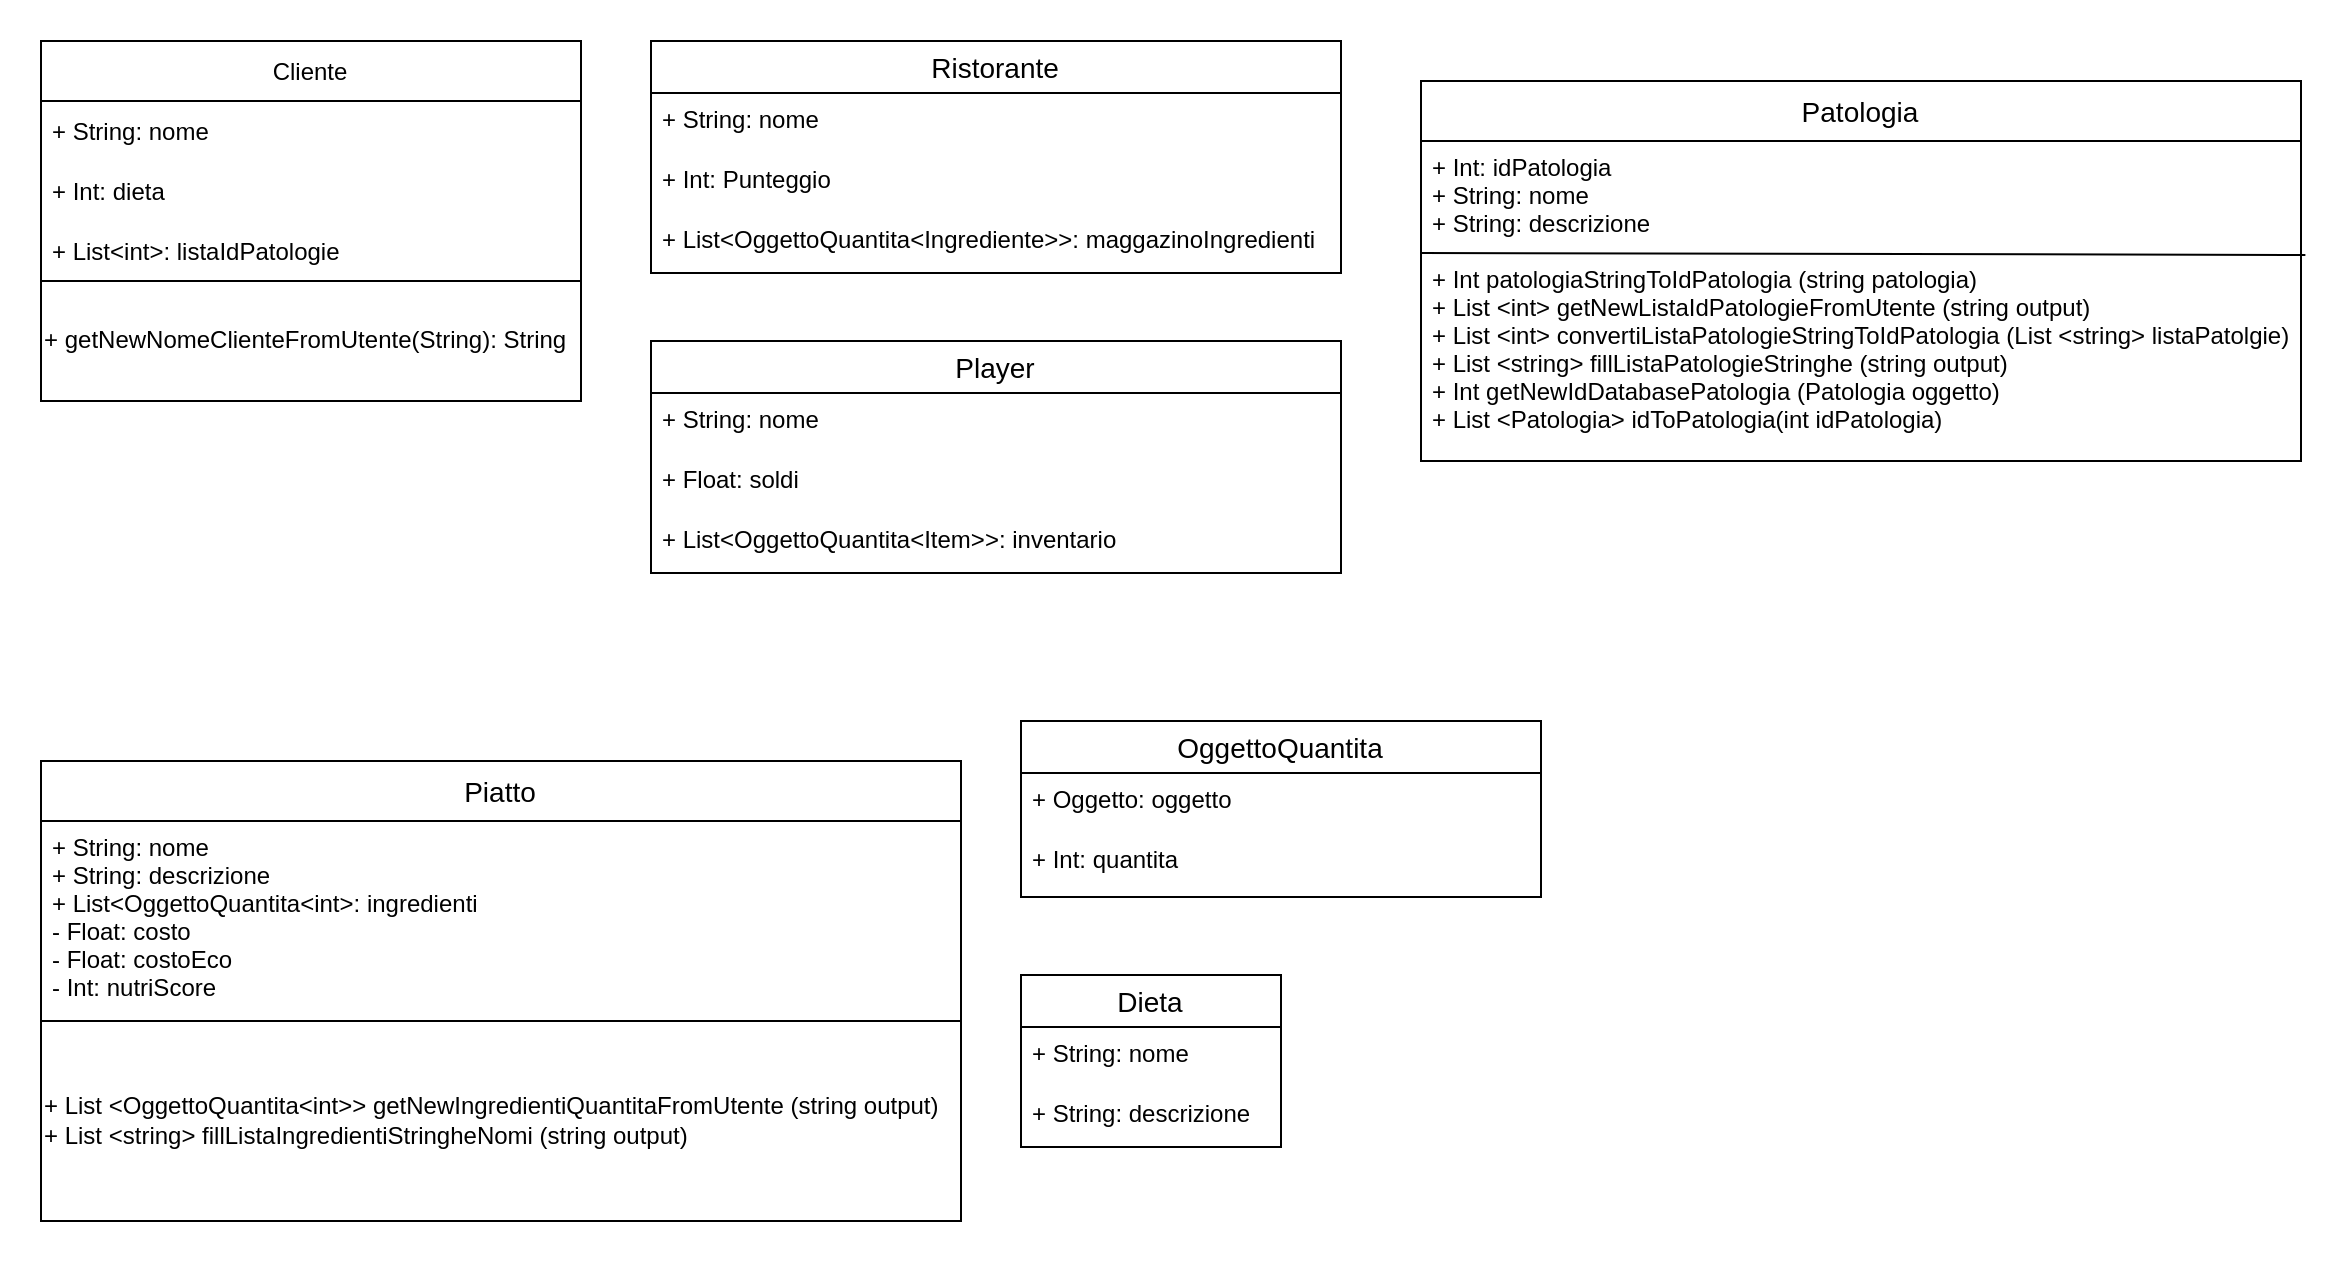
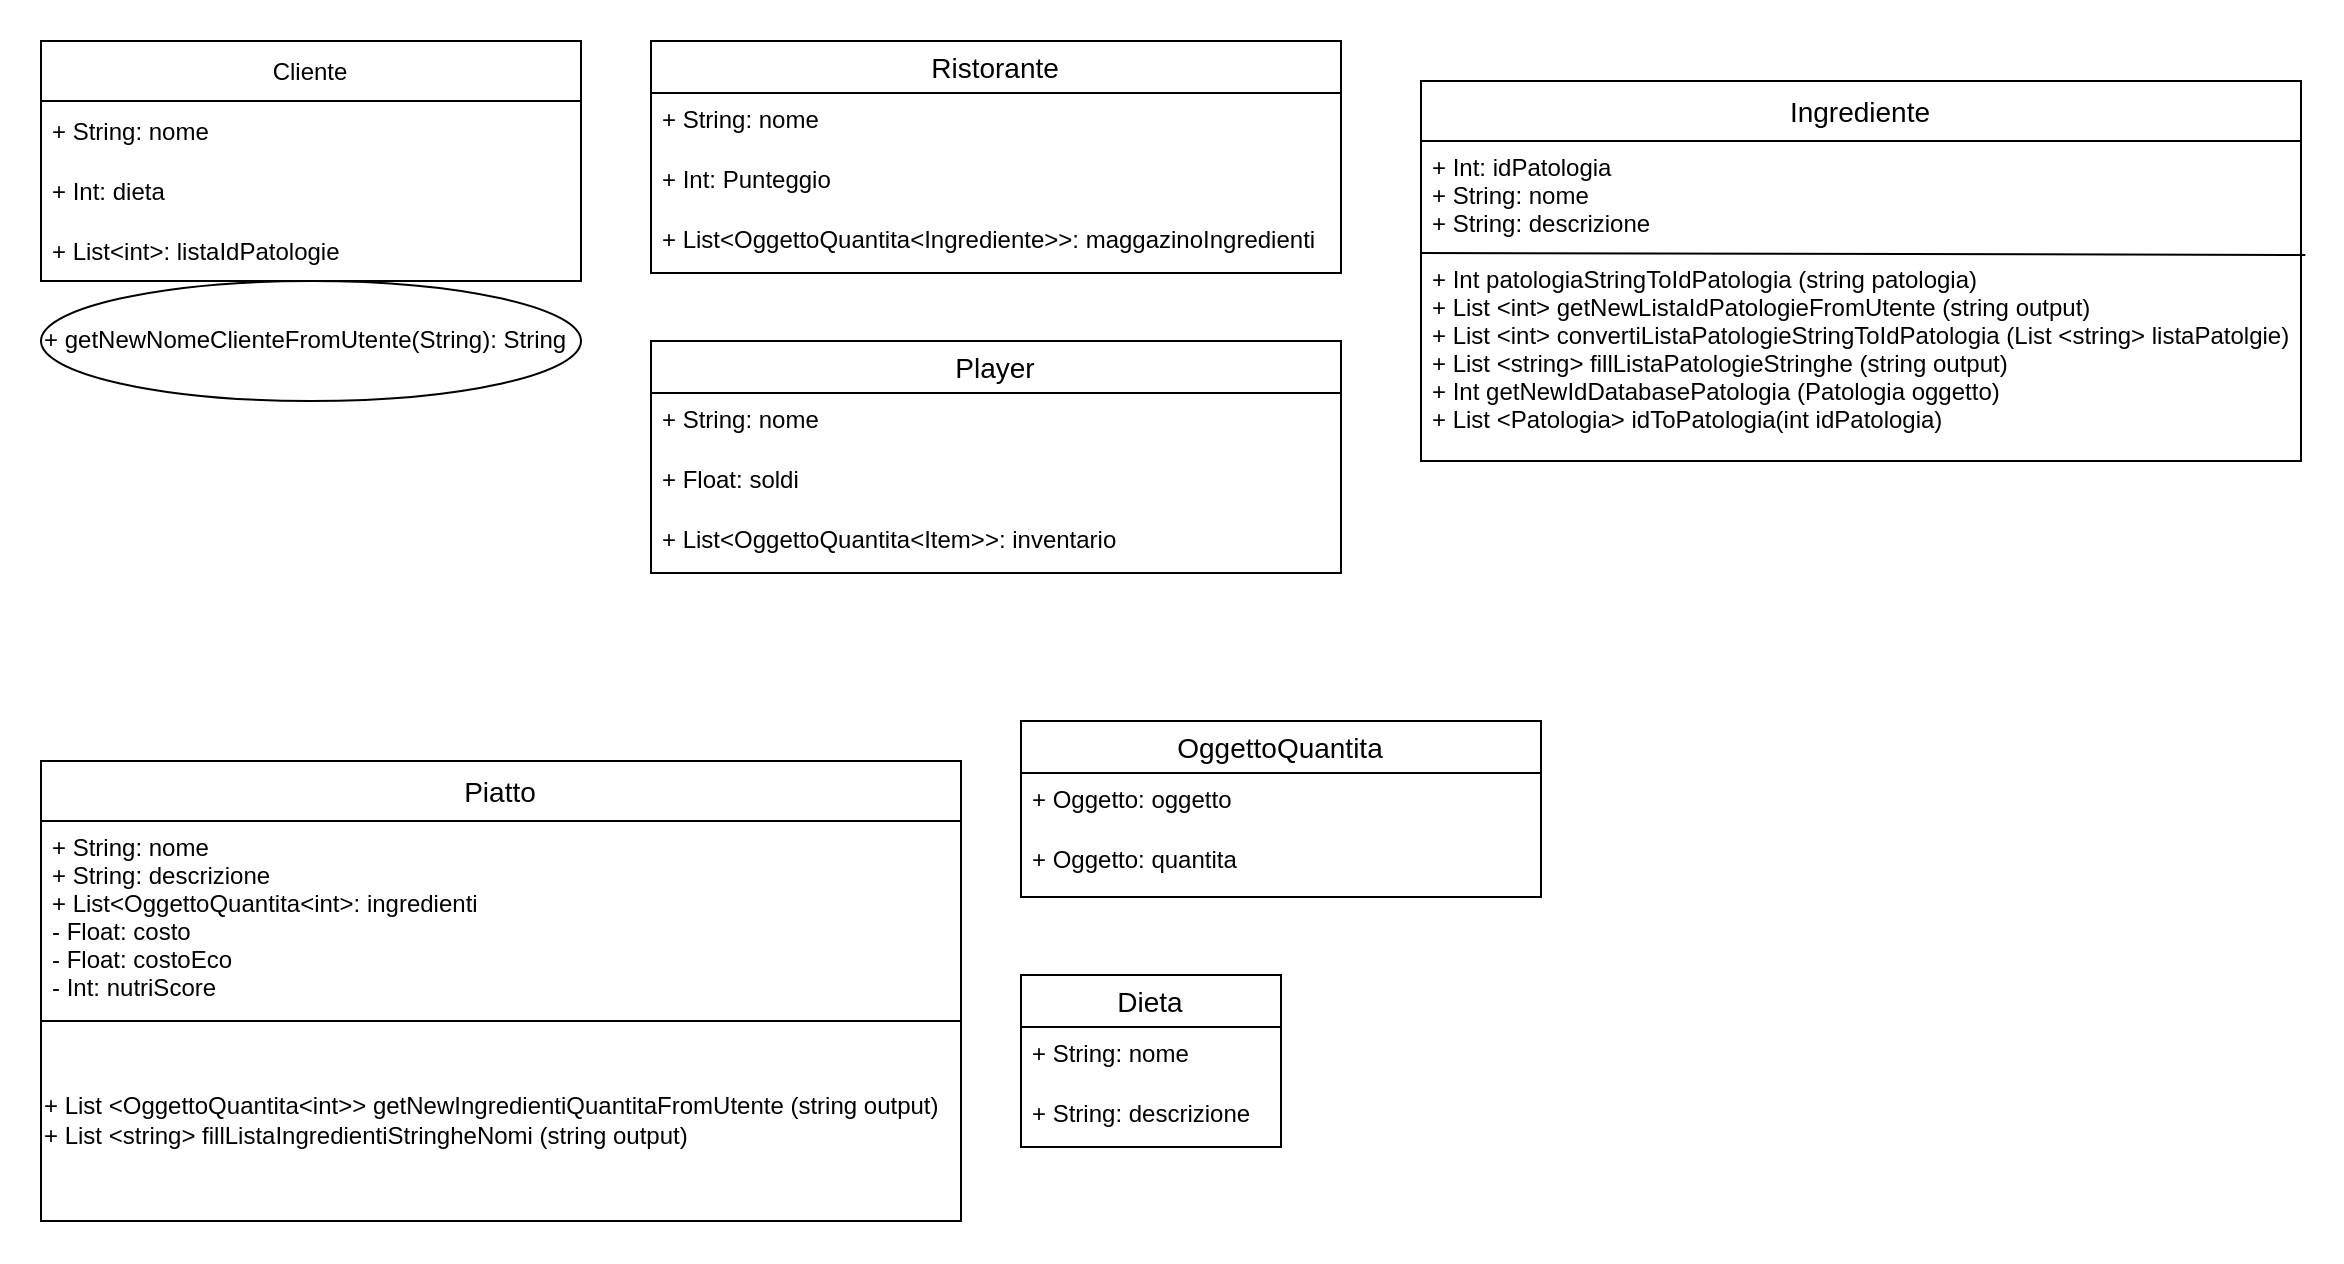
node "Patologia": label "Patologia" -> "Ingrediente"
node "+ getNewNomeClienteFromUtente(String): String": shape rectangle -> ellipse
node "+ Int: quantita": label "+ Int: quantita" -> "+ Oggetto: quantita"
